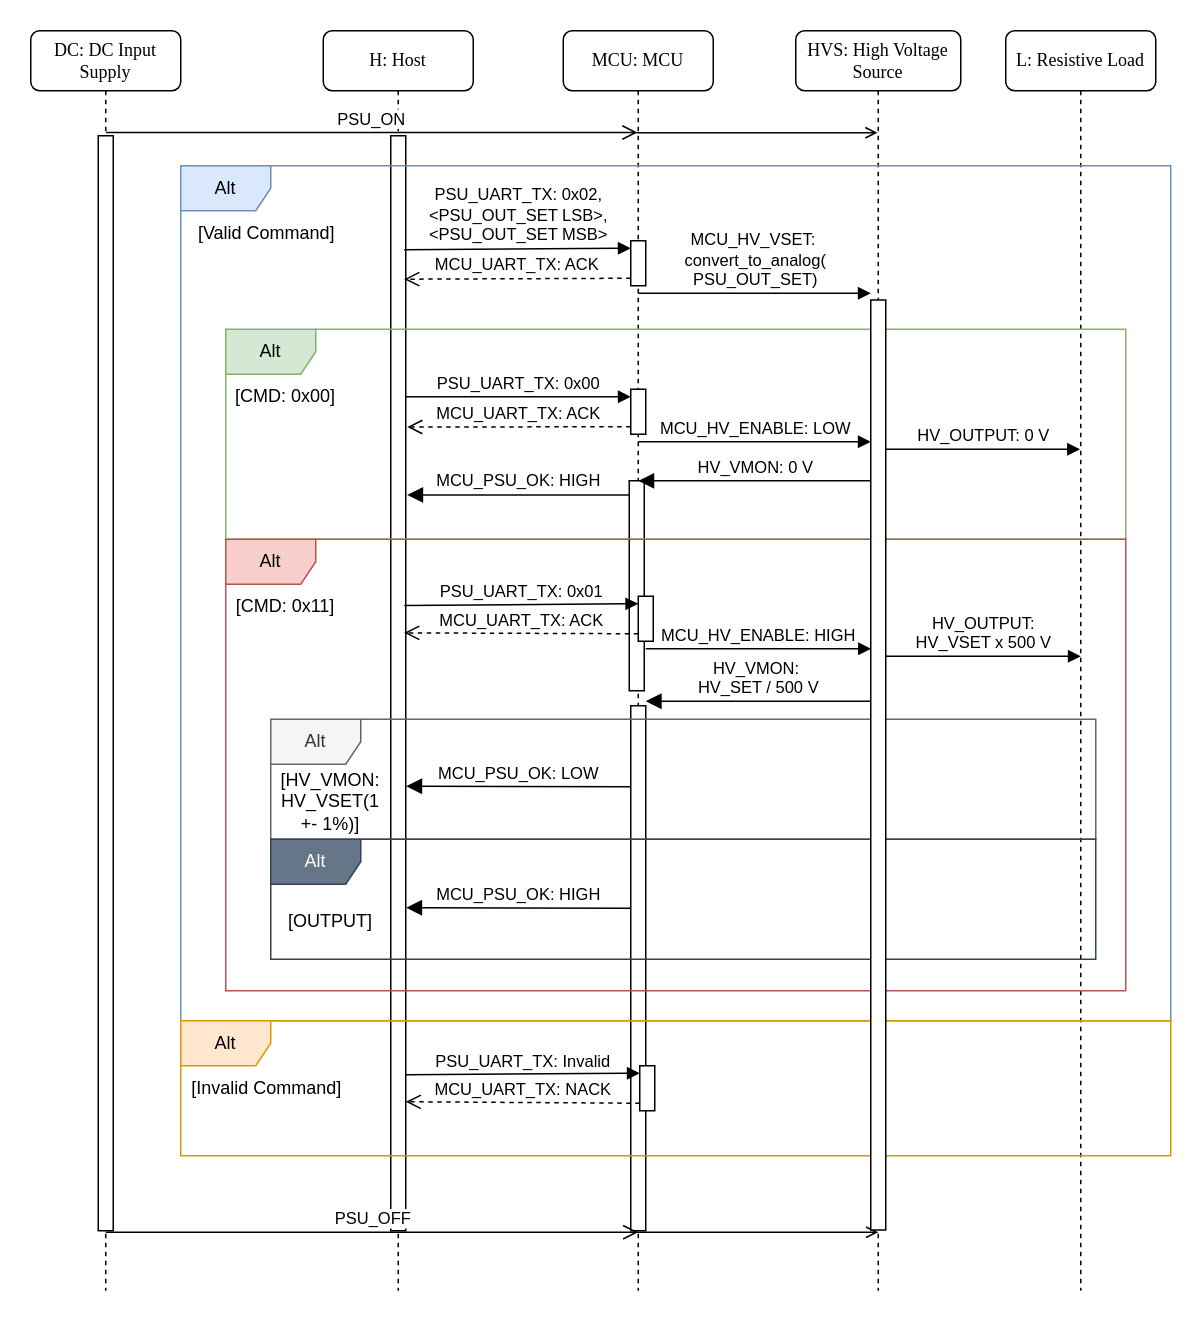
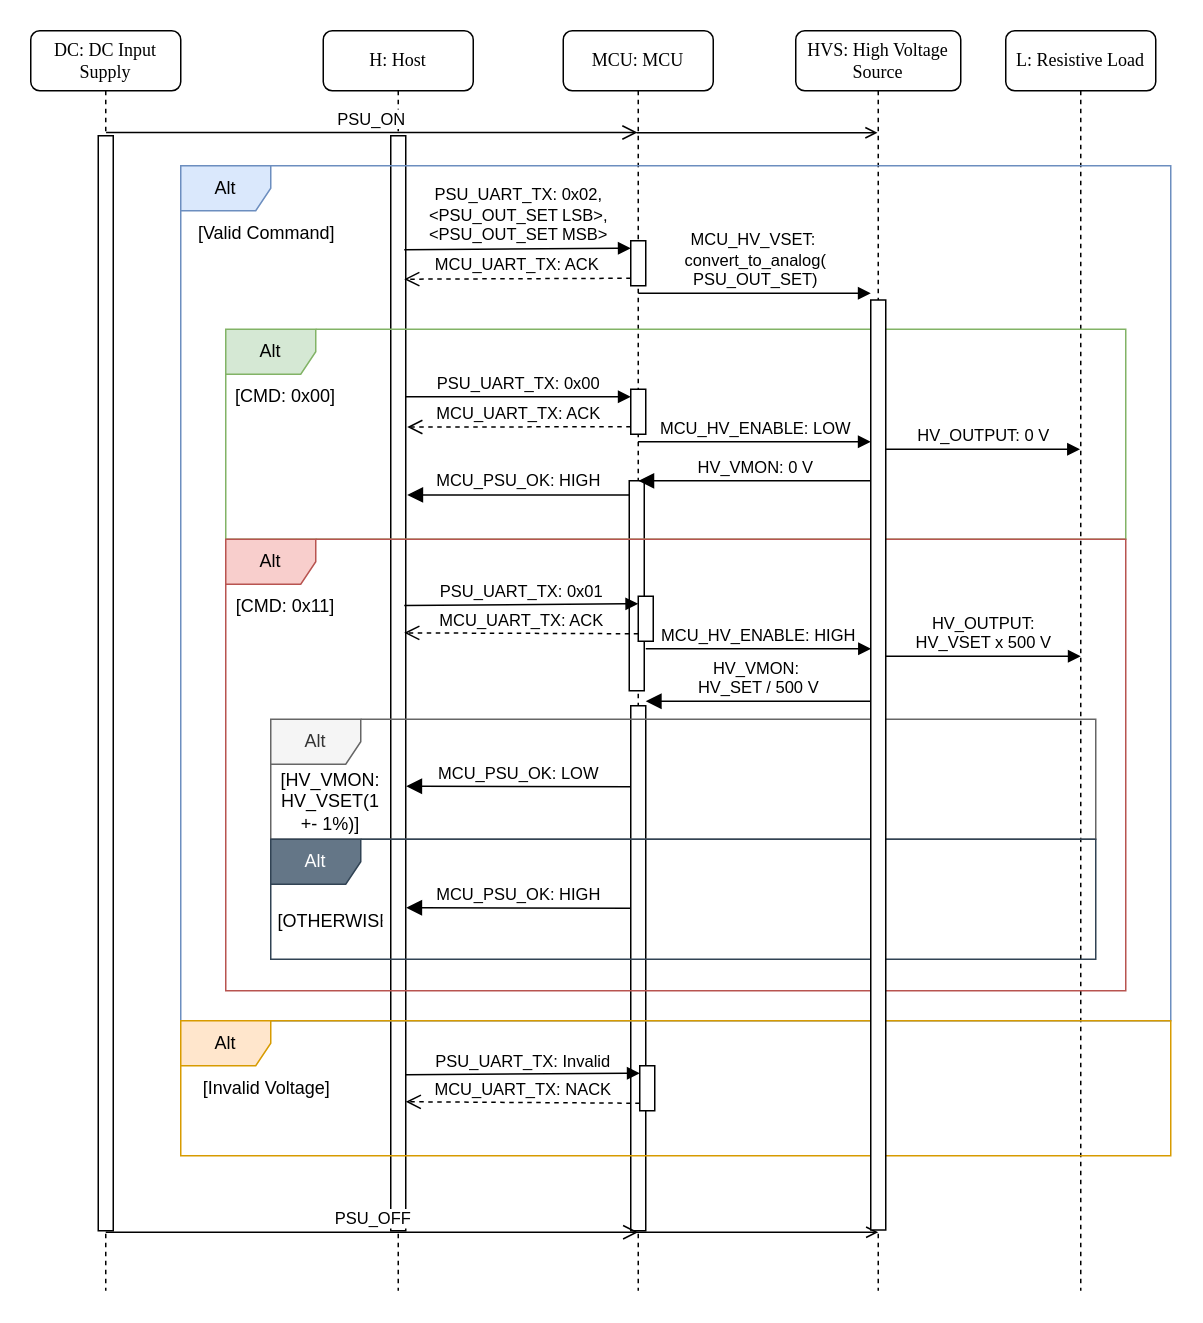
node "[OUTPUT]": label "[OUTPUT]" -> "[OTHERWISE]"
node "[Invalid Command]": label "[Invalid Command]" -> "[Invalid Voltage]"
